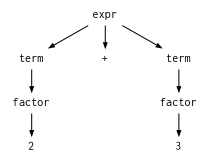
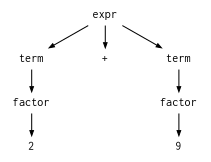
node "3": label "3" -> "9"
